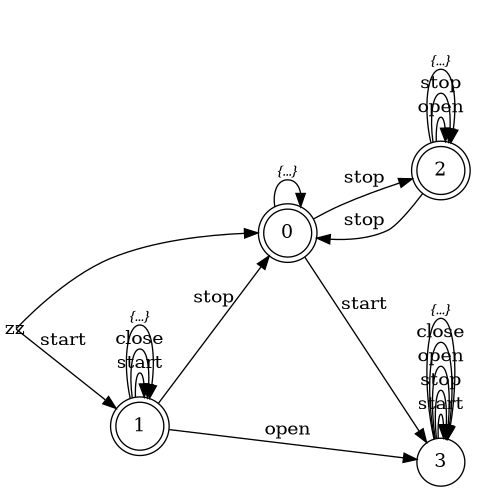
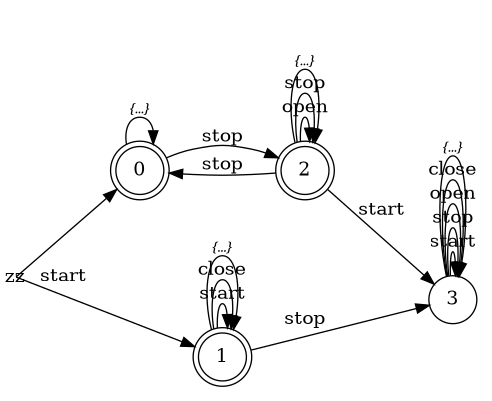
edge "1" -> "0": removed, label "stop"
edge "0" -> "3": now "2" -> "3"
edge "1" -> "3": label "open" -> "stop"
